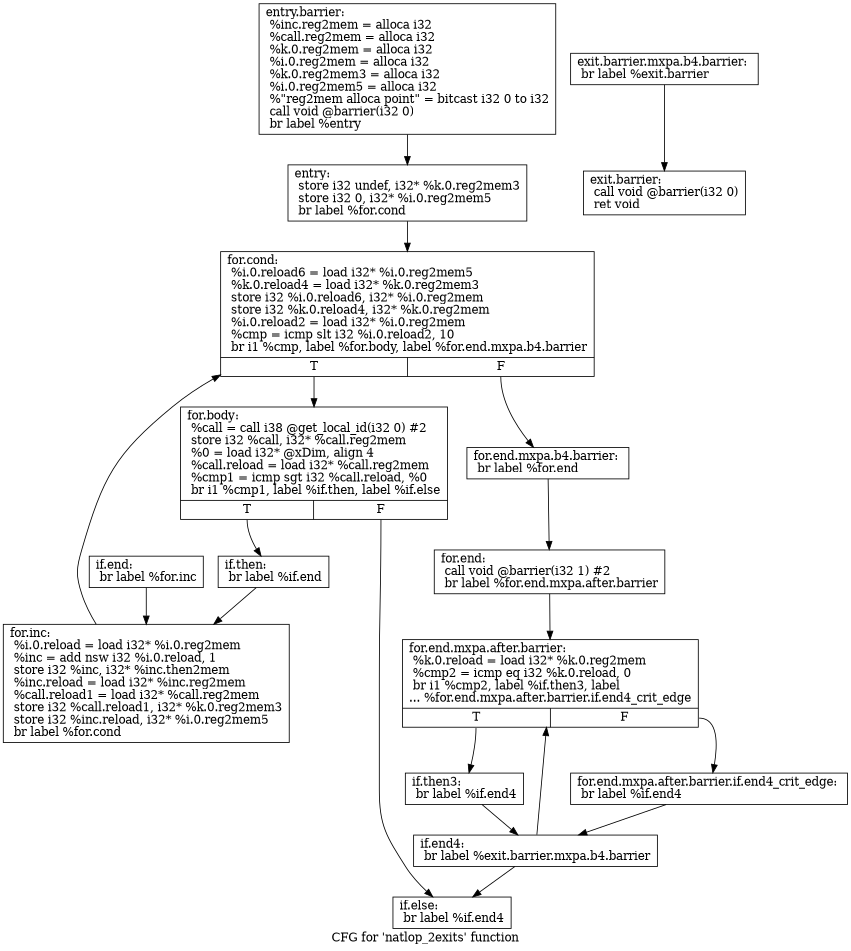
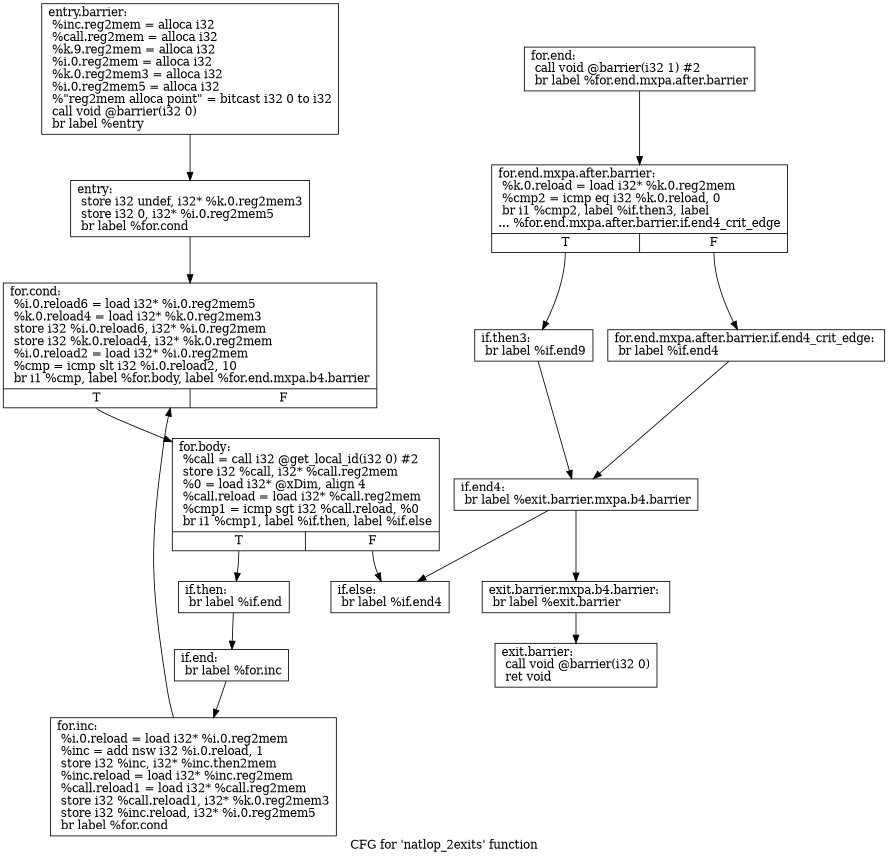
node "entry.barrier:": text "%k.0.reg2mem = alloca i32" -> "%k.9.reg2mem = alloca i32"
node "for.body:": text "%call = call i38 @get_local_id(i32 0) #2" -> "%call = call i32 @get_local_id(i32 0) #2"
node "for.end.mxpa.b4.barrier:": removed
edge "if.then:" -> "for.inc:": now "if.then:" -> "if.end:"
edge "if.end4:" -> "for.end.mxpa.after.barrier:": now "if.end4:" -> "exit.barrier.mxpa.b4.barrier:"
node "if.then3:": text "br label %if.end4" -> "br label %if.end9"
